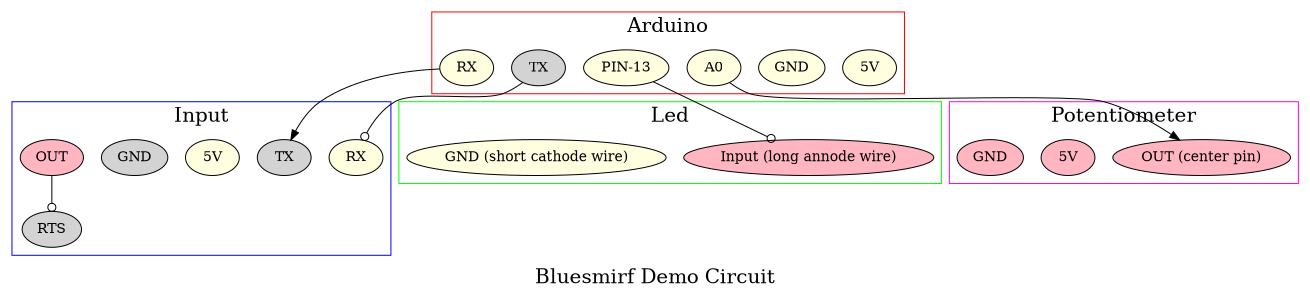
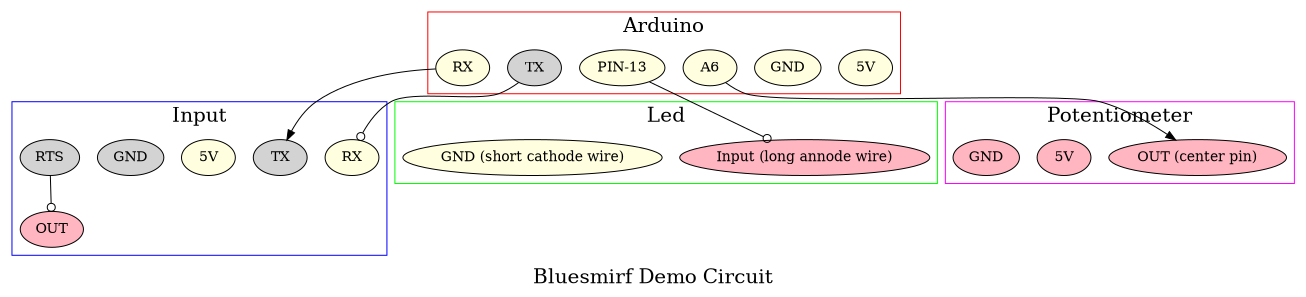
node "A0": label "A0" -> "A6"
edge "OUT" -> "RTS": reversed
